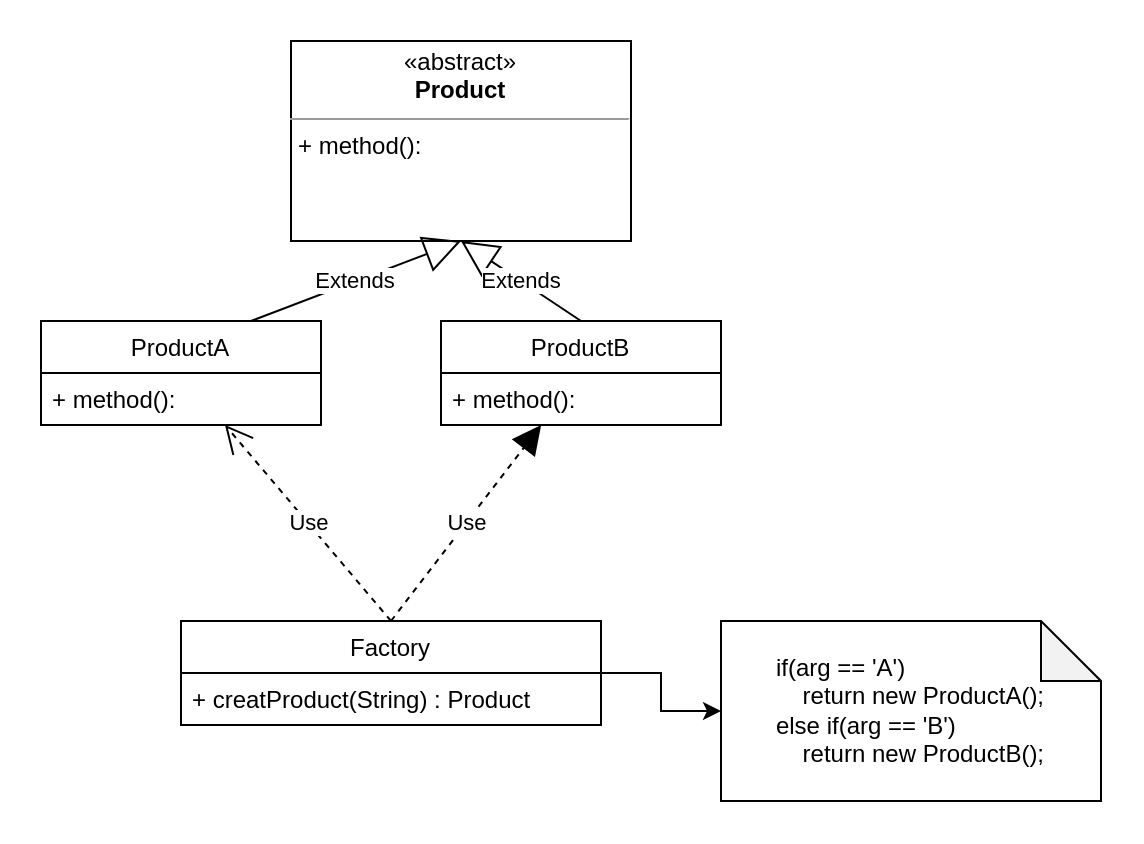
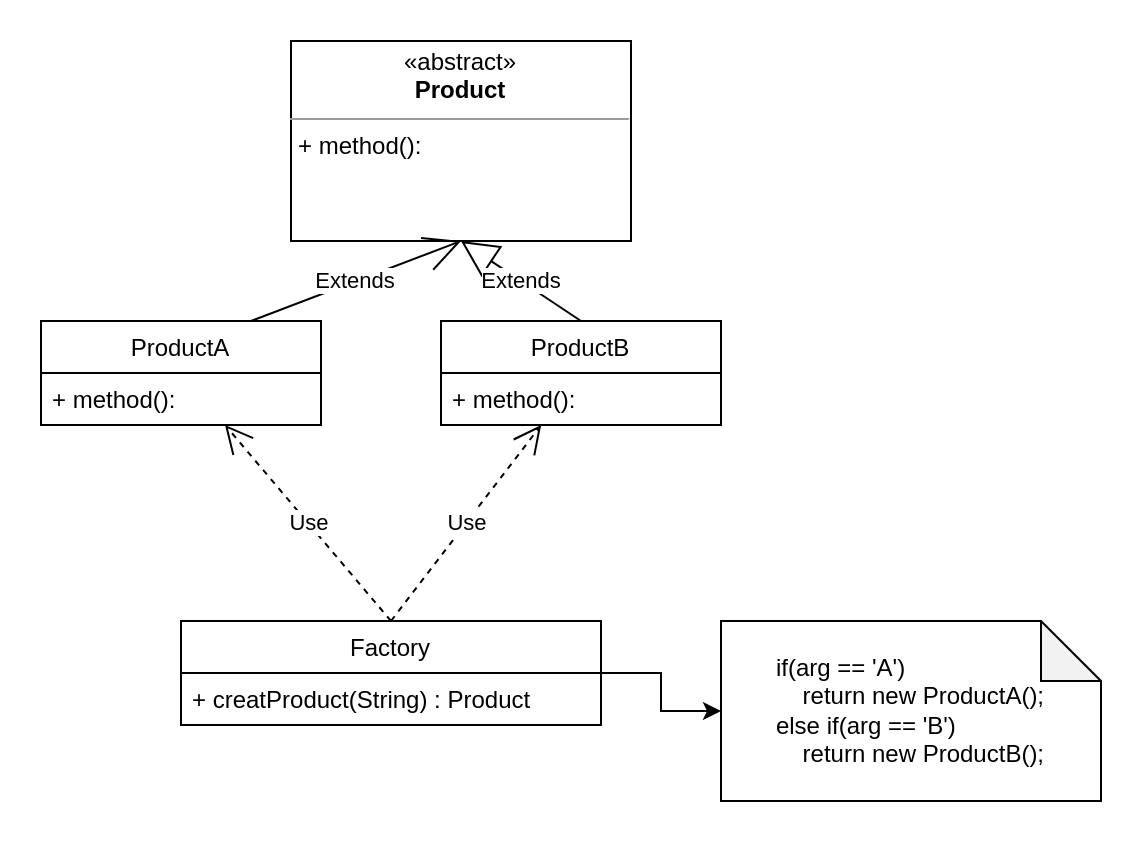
edge "ProductA" -> "«abstract» Product + method():": arrowhead block -> open
edge "Factory" -> "ProductB": arrowhead block -> open
